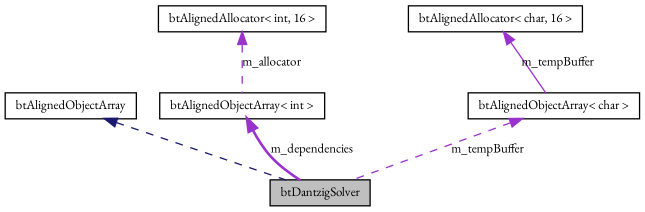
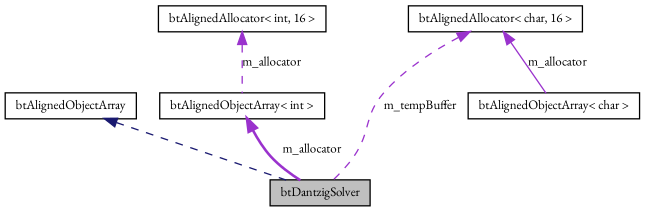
edge "btAlignedObjectArray< char >" -> "btAlignedAllocator< char, 16 >": label "m_tempBuffer" -> "m_allocator"
edge "btDantzigSolver" -> "btAlignedObjectArray< int >": label "m_dependencies" -> "m_allocator"
edge "btDantzigSolver" -> "btAlignedObjectArray< char >": now "btDantzigSolver" -> "btAlignedAllocator< char, 16 >"
